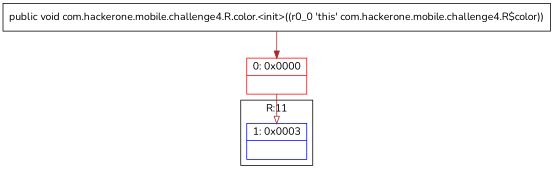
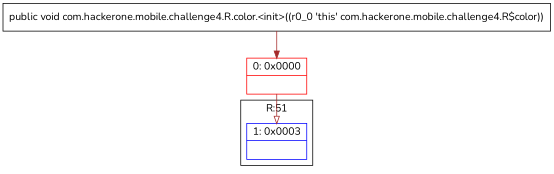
cluster "R:11": label "R:11" -> "R:51"
